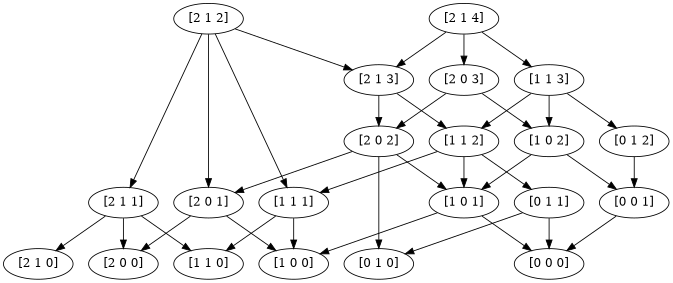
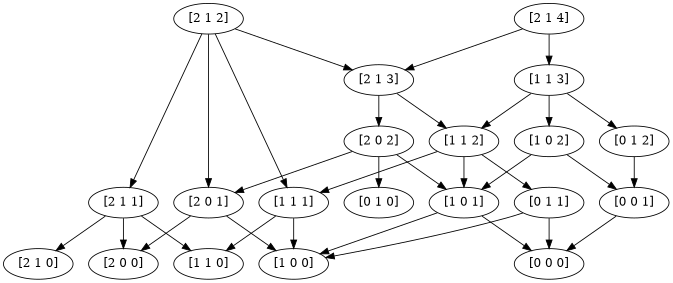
node "[2 0 3]": removed
edge "[0 1 1]" -> "[0 1 0]": now "[0 1 1]" -> "[1 0 0]"
